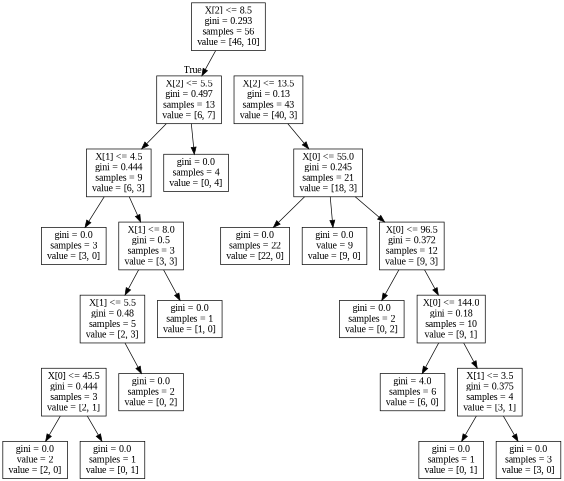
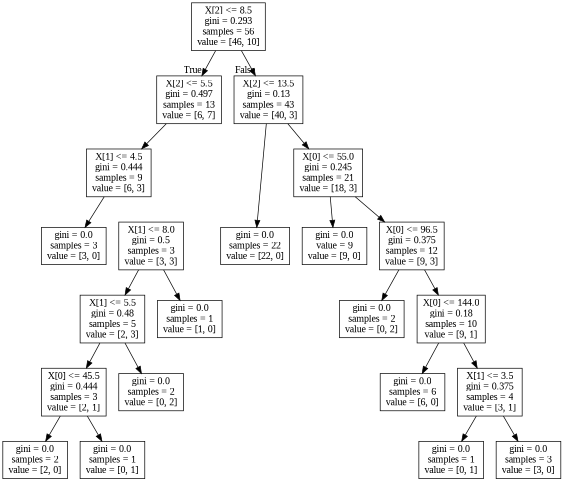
edge "X[2] <= 8.5 gini = 0.293 samples = 56 value = [46, 10]" -> "X[2] <= 13.5 gini = 0.13 samples = 43 value = [40, 3]": added
node "gini = 0.0 samples = 4 value = [0, 4]": removed
edge "X[1] <= 4.5 gini = 0.444 samples = 9 value = [6, 3]" -> "X[1] <= 8.0 gini = 0.5 samples = 3 value = [3, 3]": removed
edge "X[0] <= 55.0 gini = 0.245 samples = 21 value = [18, 3]" -> "gini = 0.0 samples = 22 value = [22, 0]": now "X[2] <= 13.5 gini = 0.13 samples = 43 value = [40, 3]" -> "gini = 0.0 samples = 22 value = [22, 0]"
node "X[0] <= 96.5 gini = 0.372 samples = 12 value = [9, 3]": label "X[0] <= 96.5 gini = 0.372 samples = 12 value = [9, 3]" -> "X[0] <= 96.5 gini = 0.375 samples = 12 value = [9, 3]"
edge "X[1] <= 5.5 gini = 0.48 samples = 5 value = [2, 3]" -> "X[0] <= 45.5 gini = 0.444 samples = 3 value = [2, 1]": added
node "gini = 4.0 samples = 6 value = [6, 0]": label "gini = 4.0 samples = 6 value = [6, 0]" -> "gini = 0.0 samples = 6 value = [6, 0]"
node "gini = 0.0 value = 2 value = [2, 0]": label "gini = 0.0 value = 2 value = [2, 0]" -> "gini = 0.0 samples = 2 value = [2, 0]"
